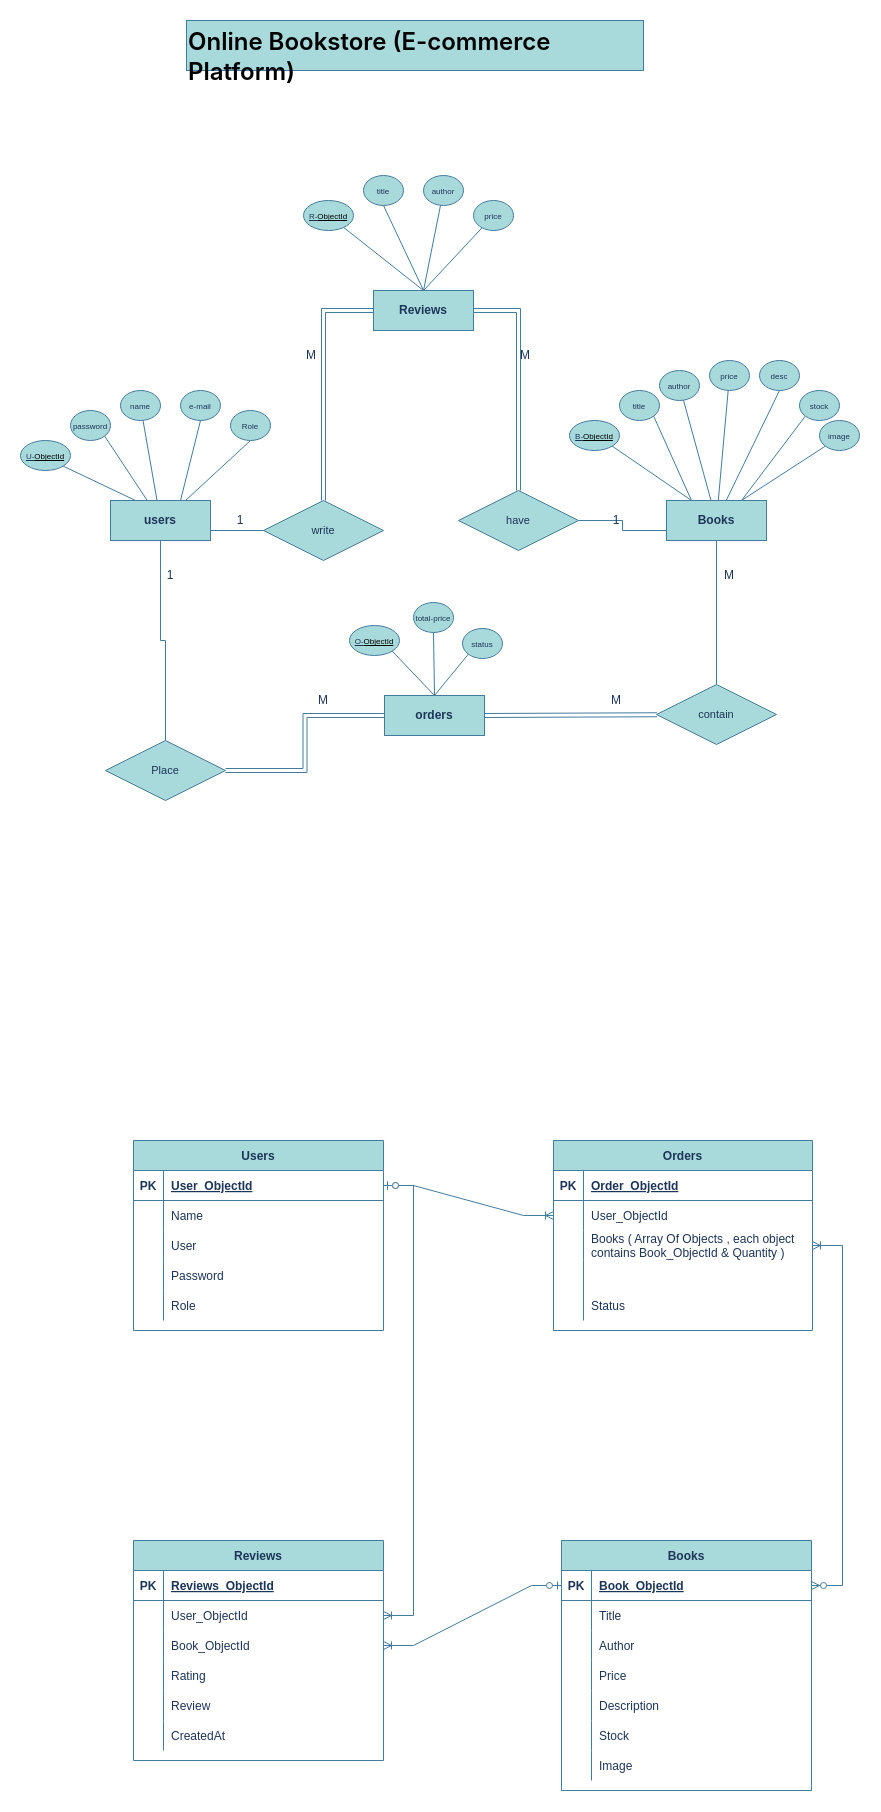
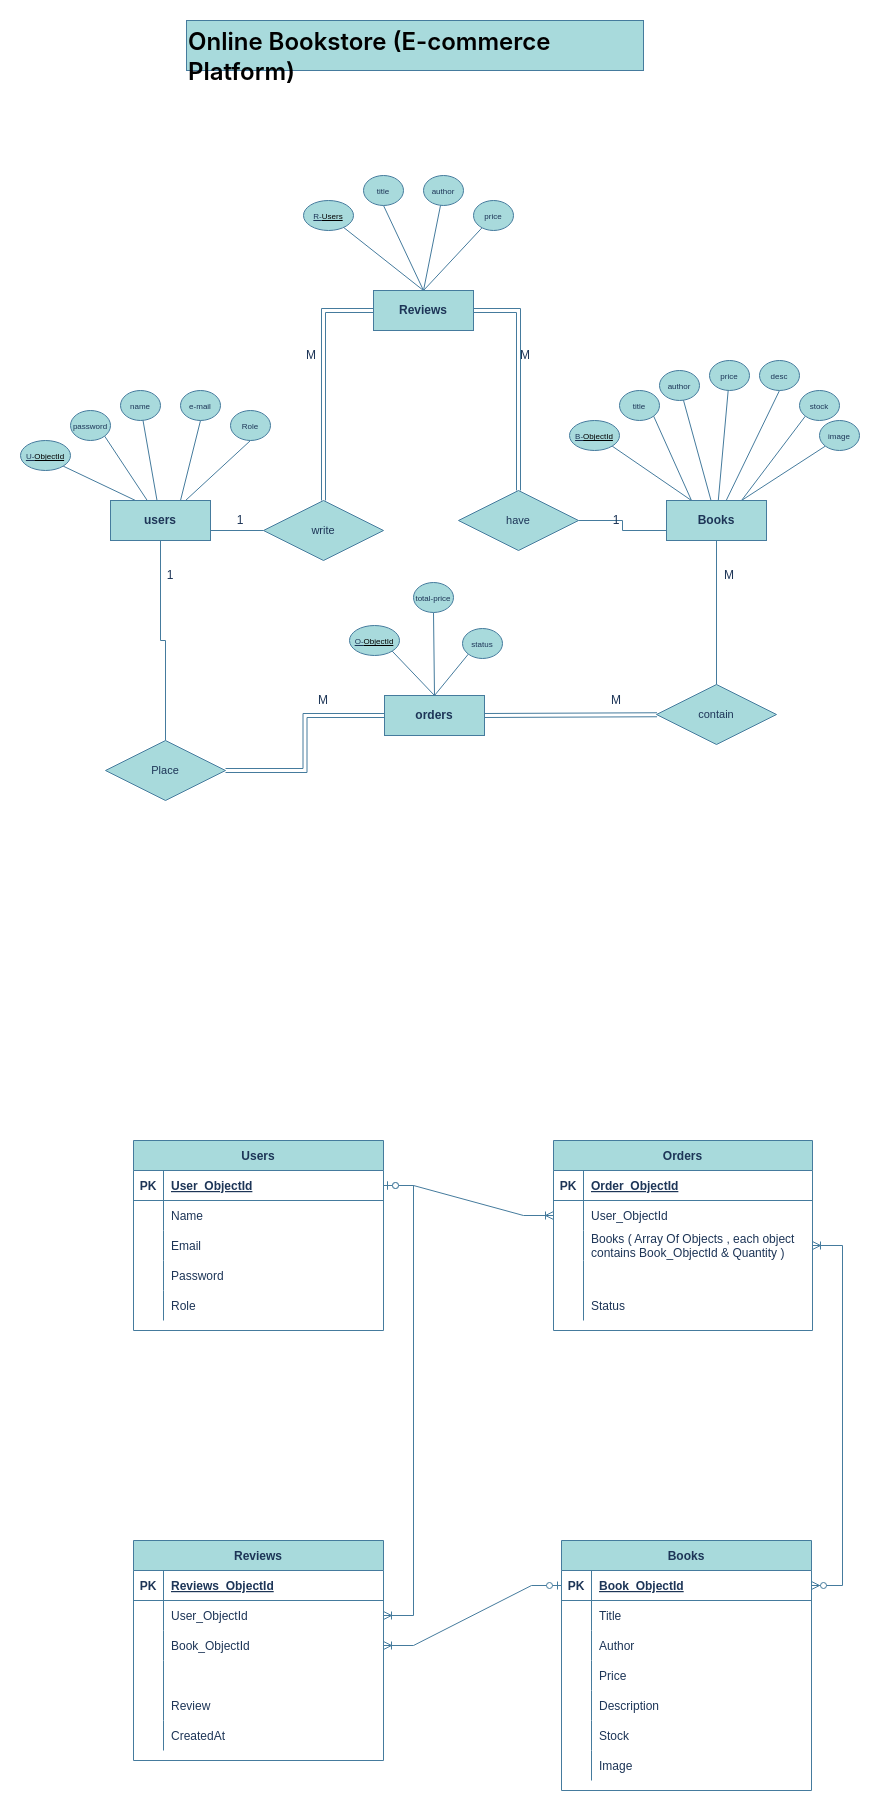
node "R-ObjectId": label "R-ObjectId" -> "R-Users"
node "total-price": moved (434, 618) -> (434, 598)
node "User": label "User" -> "Email"
node "Rating": removed
